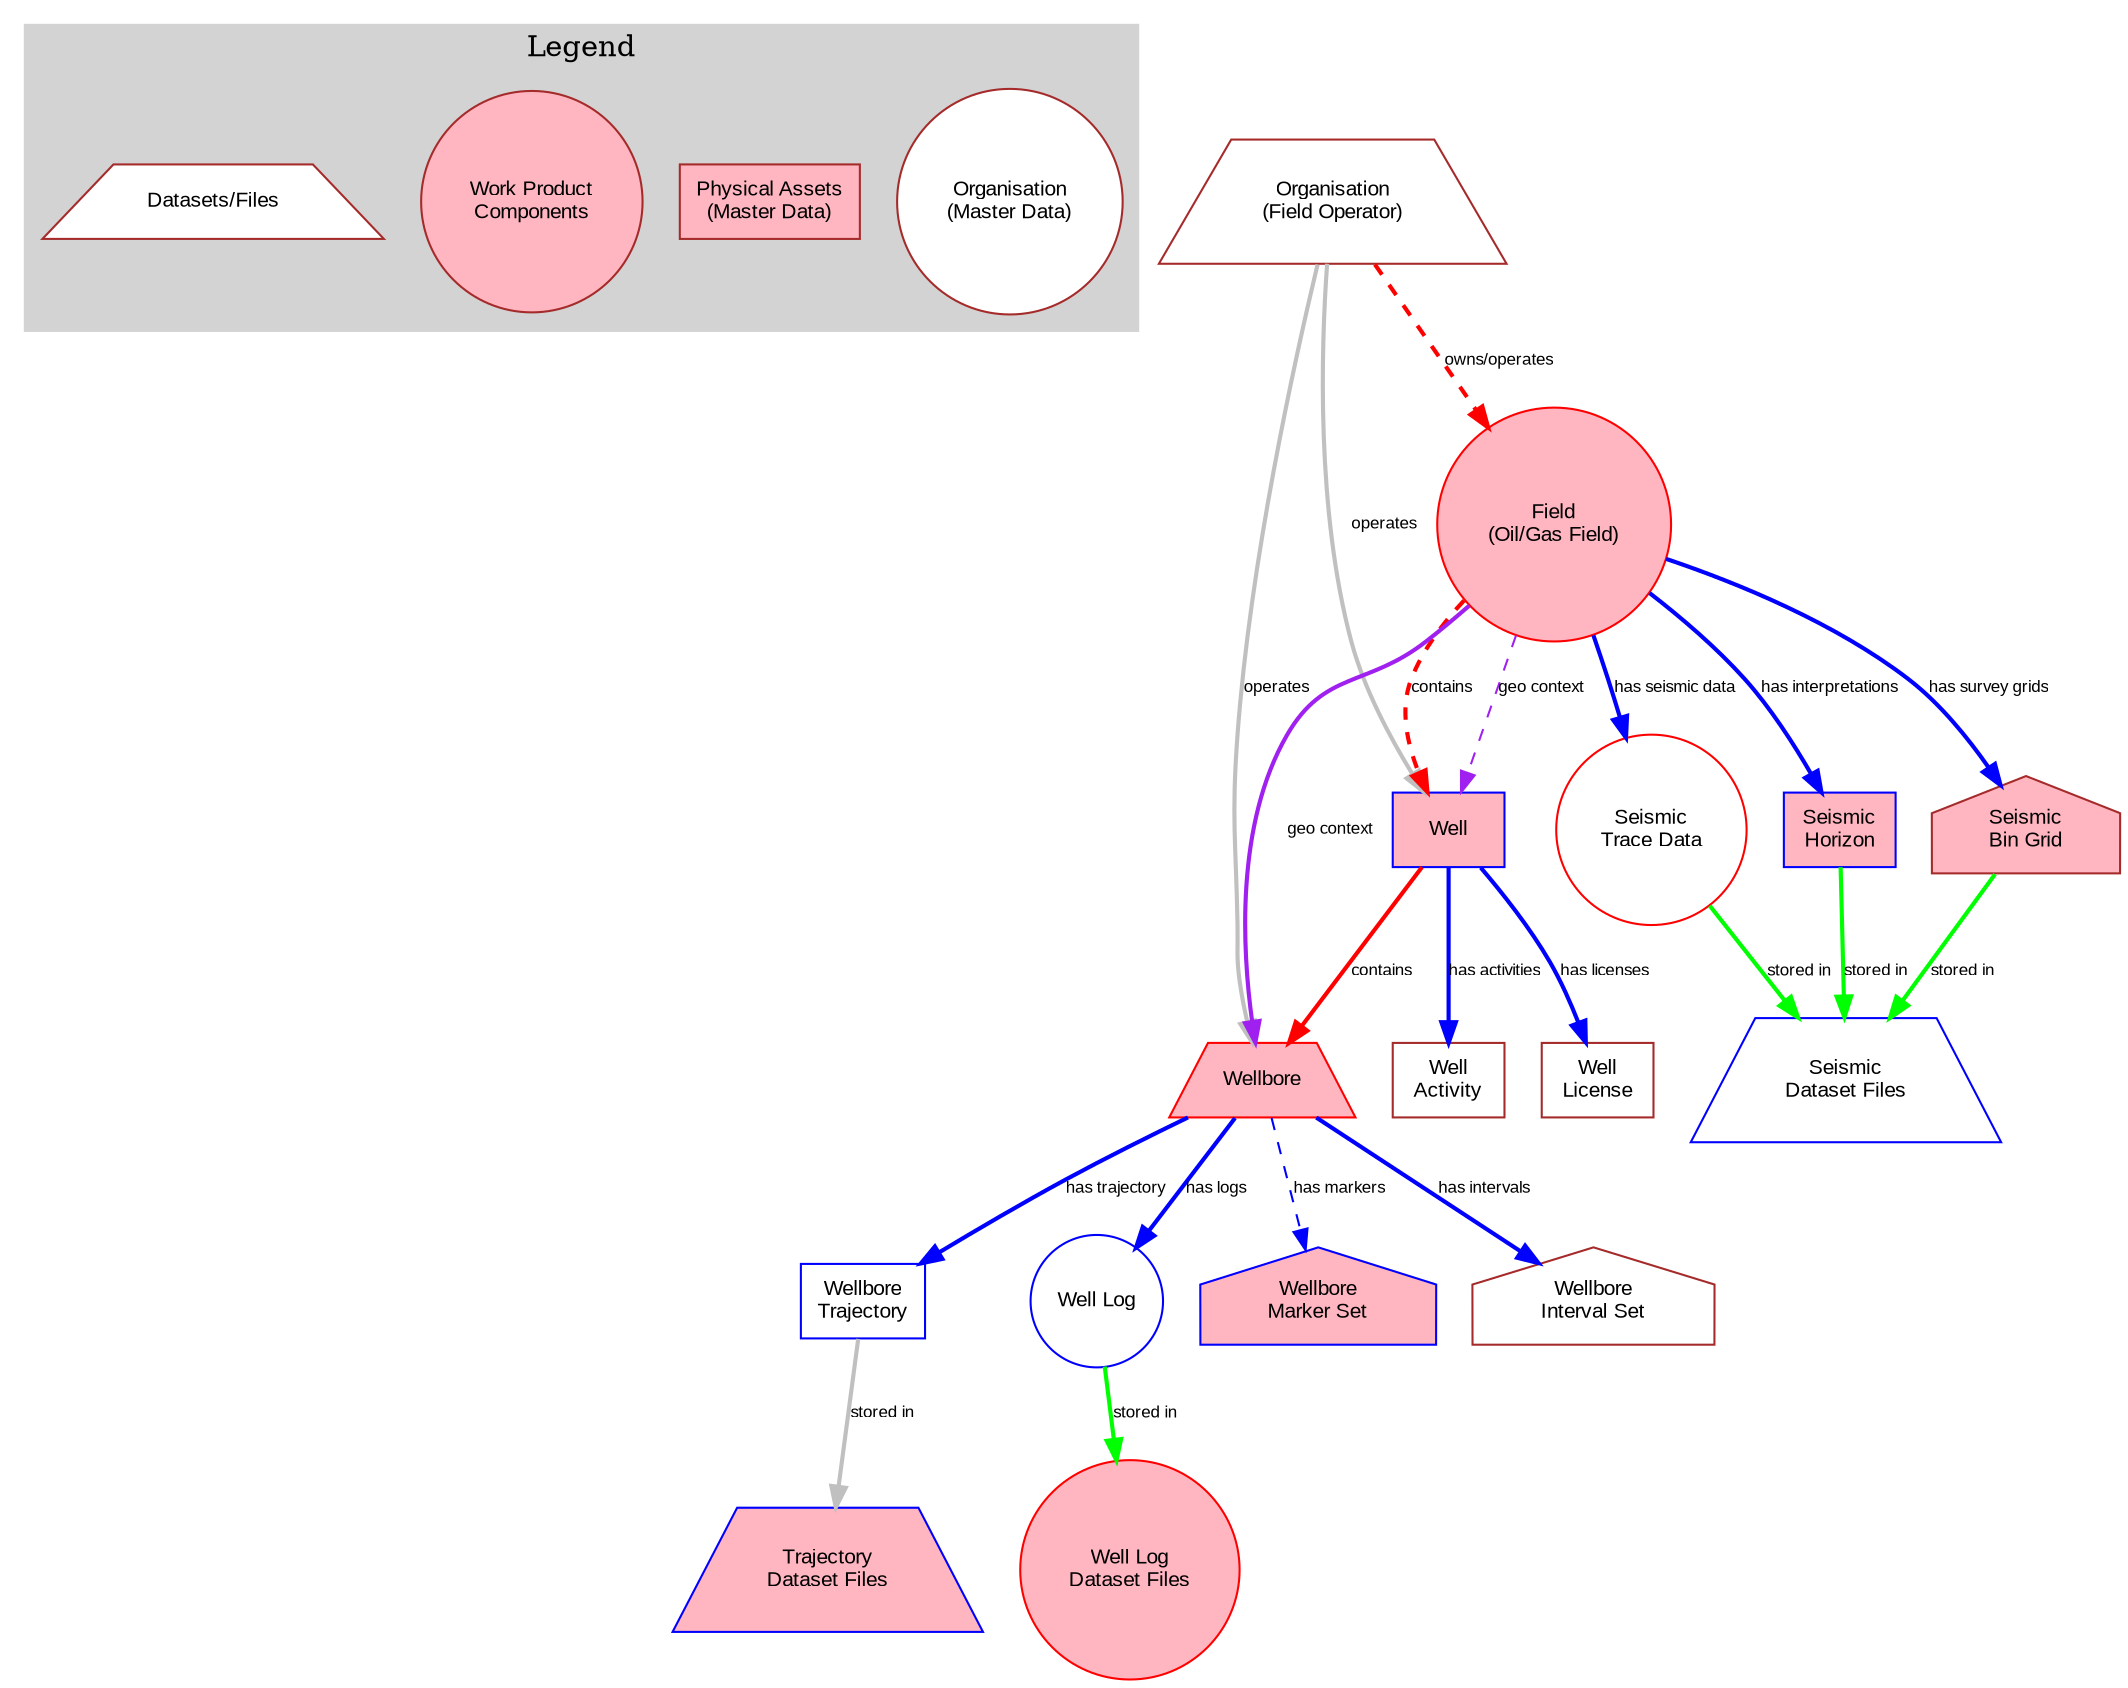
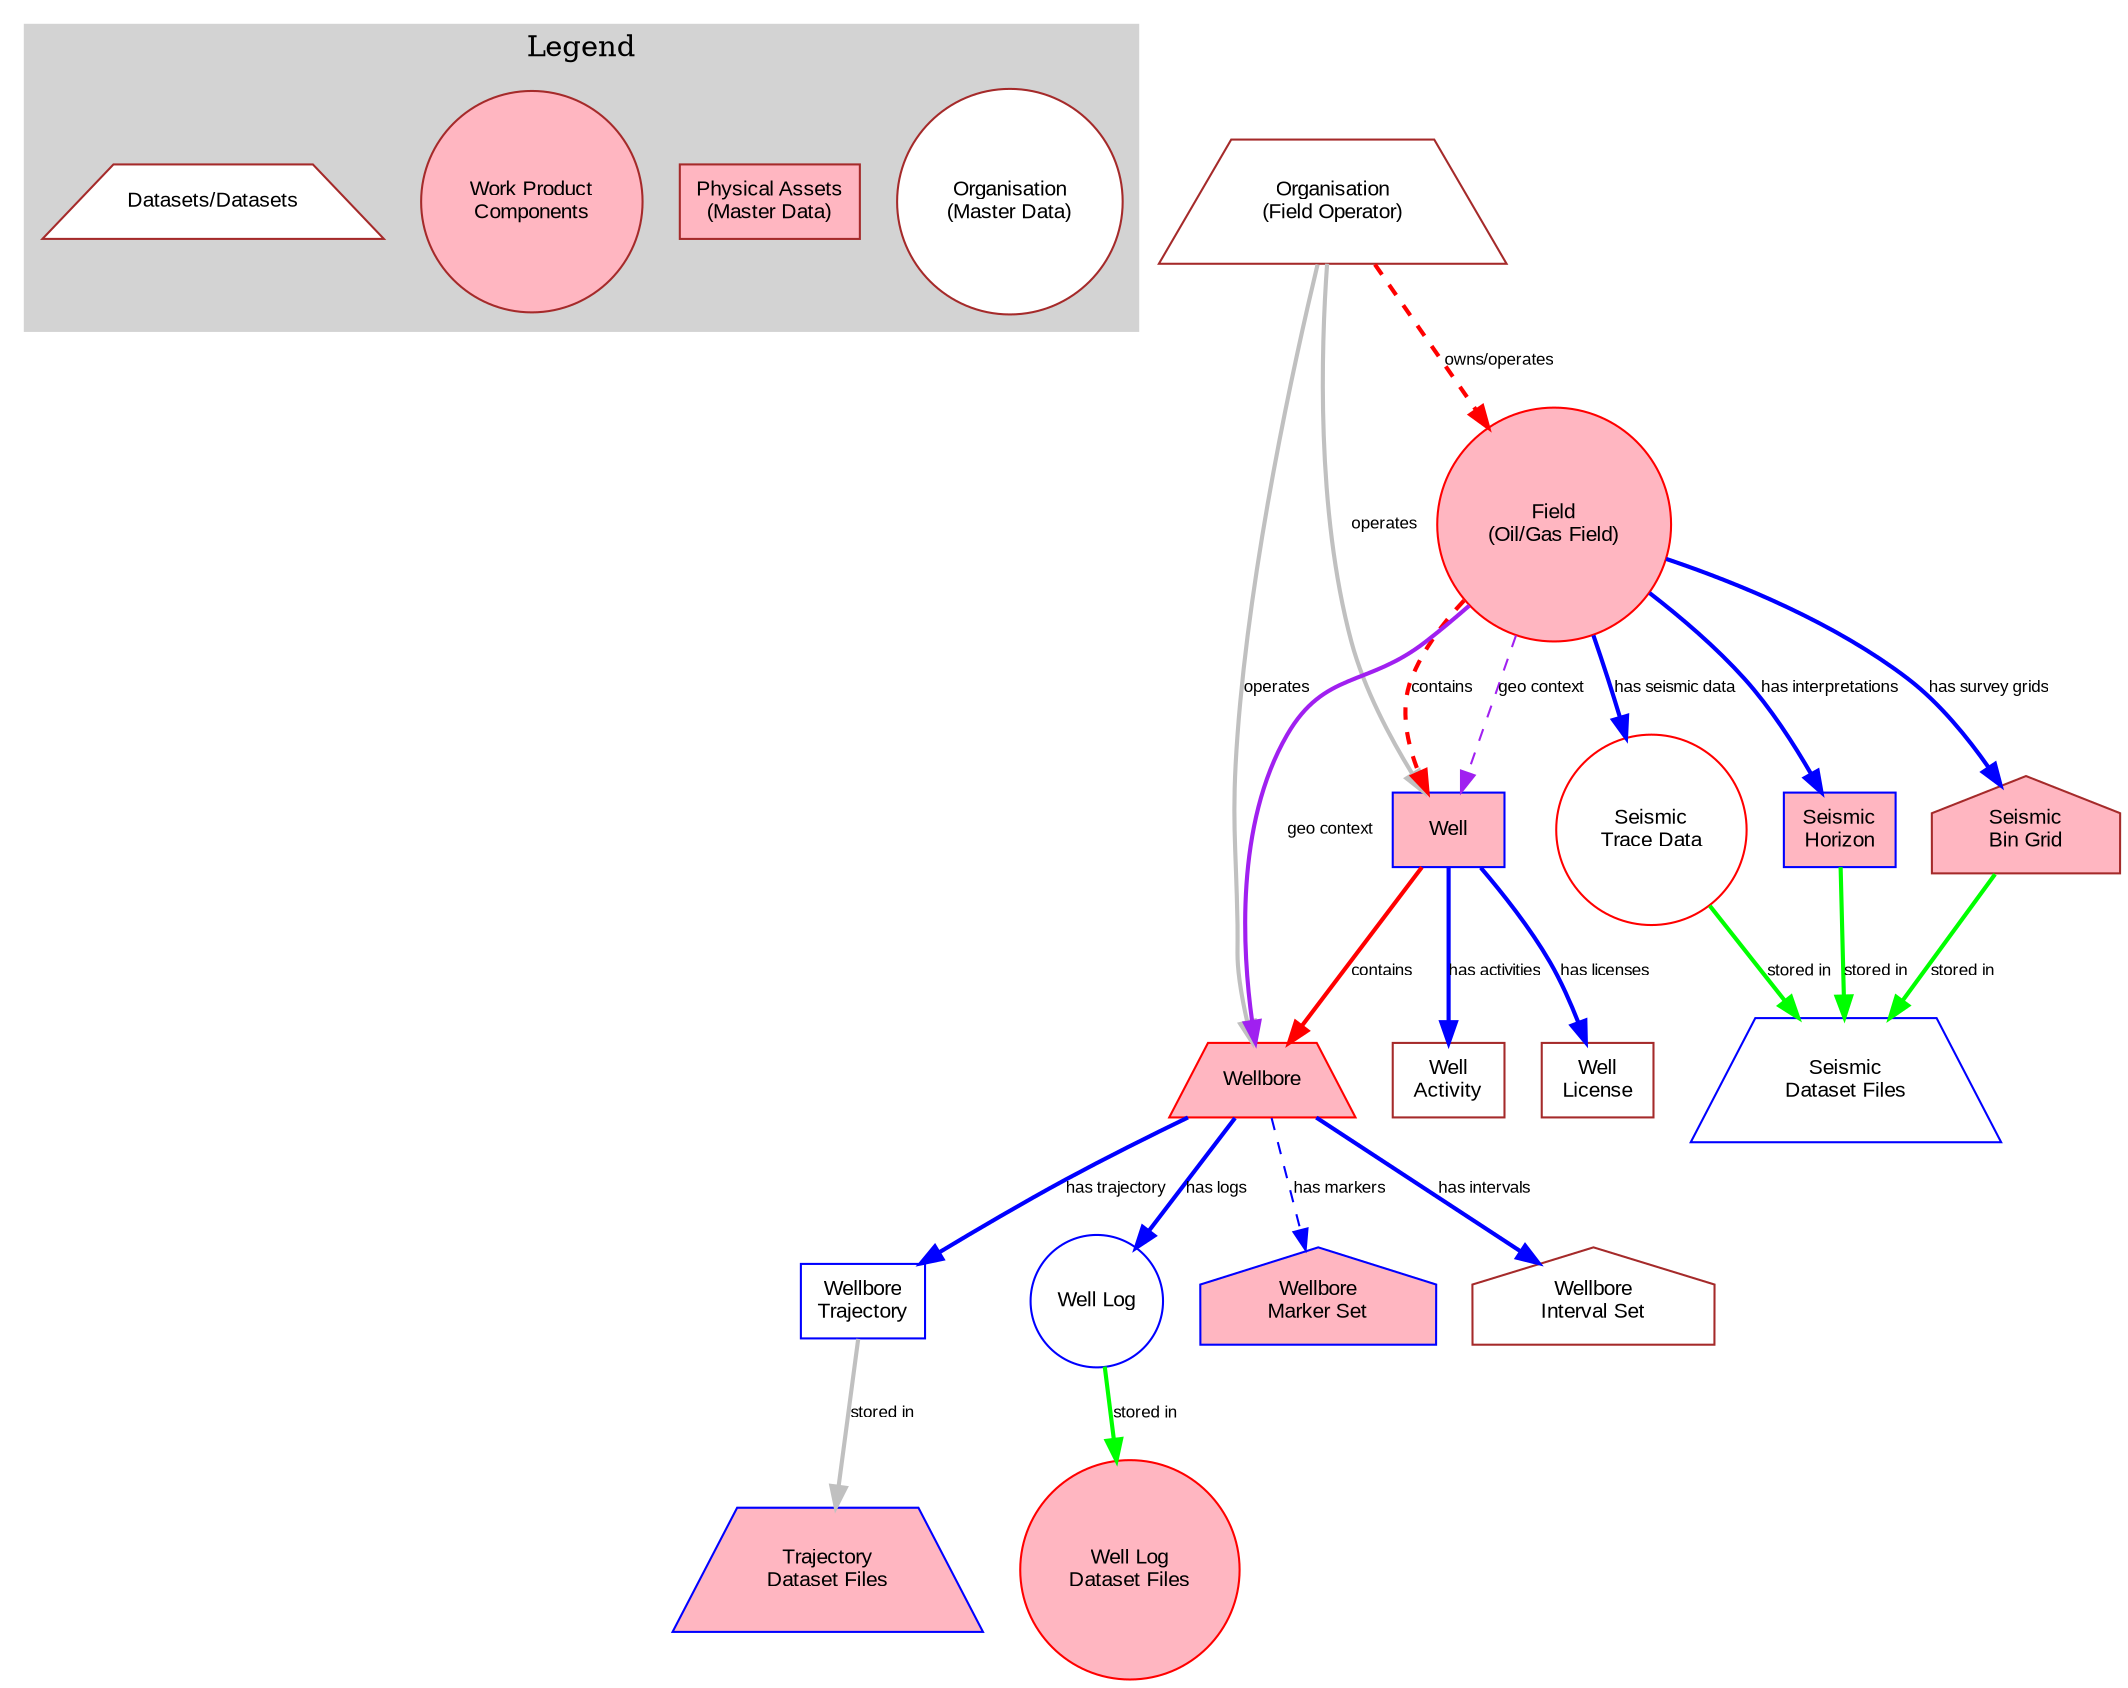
node "Datasets/Files": label "Datasets/Files" -> "Datasets/Datasets"
